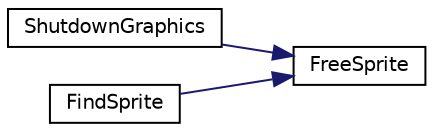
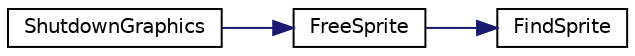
edge "FindSprite" -> "FreeSprite": reversed
